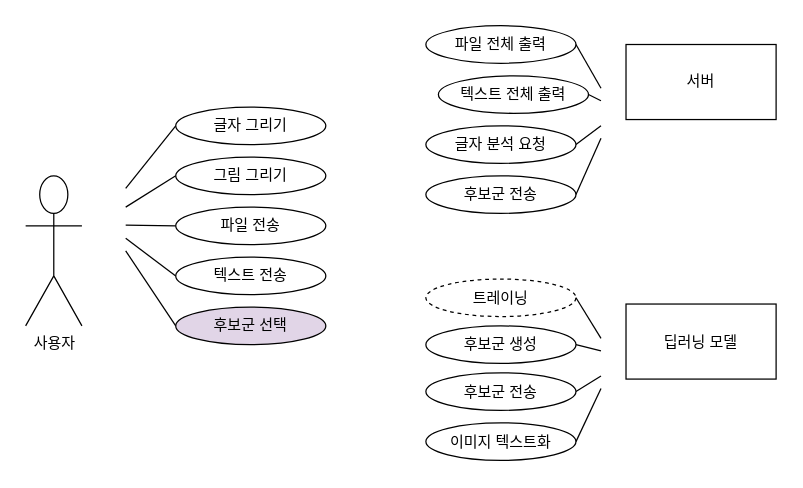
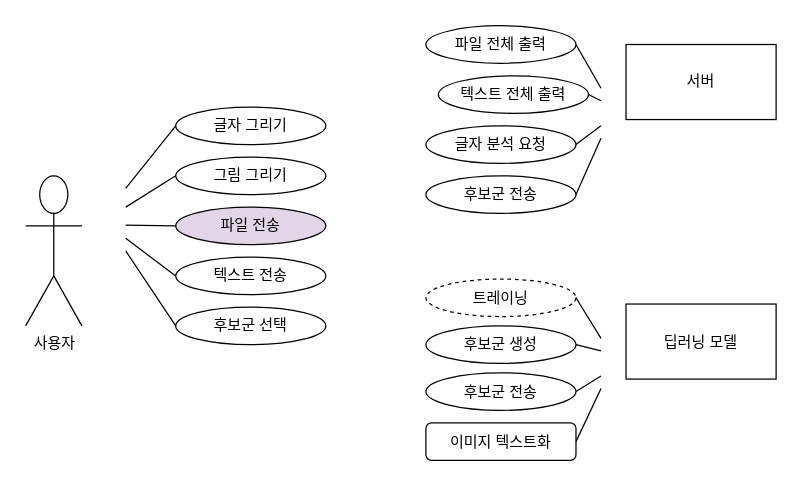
node "파일 전송": fillcolor #ffffff -> #e1d5e7
node "후보군 선택": fillcolor #e1d5e7 -> #ffffff
node "이미지 텍스트화": shape ellipse -> rounded rectangle
